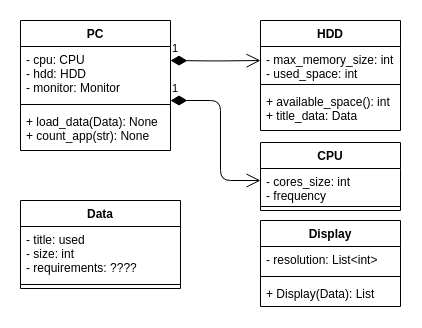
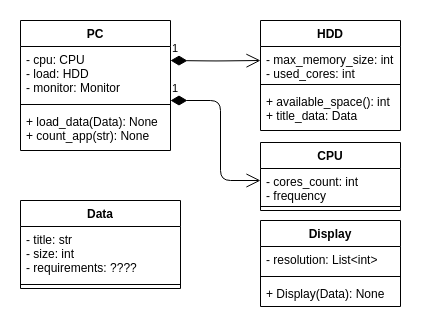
node "- cpu: CPU - hdd: HDD - monitor: Monitor": label "- cpu: CPU - hdd: HDD - monitor: Monitor" -> "- cpu: CPU - load: HDD - monitor: Monitor"
node "- max_memory_size: int - used_space: int": label "- max_memory_size: int - used_space: int" -> "- max_memory_size: int - used_cores: int"
node "- cores_size: int - frequency": label "- cores_size: int - frequency" -> "- cores_count: int - frequency"
node "- title: used - size: int - requirements: ????": label "- title: used - size: int - requirements: ????" -> "- title: str - size: int - requirements: ????"
node "+ Display(Data): List": label "+ Display(Data): List" -> "+ Display(Data): None"
